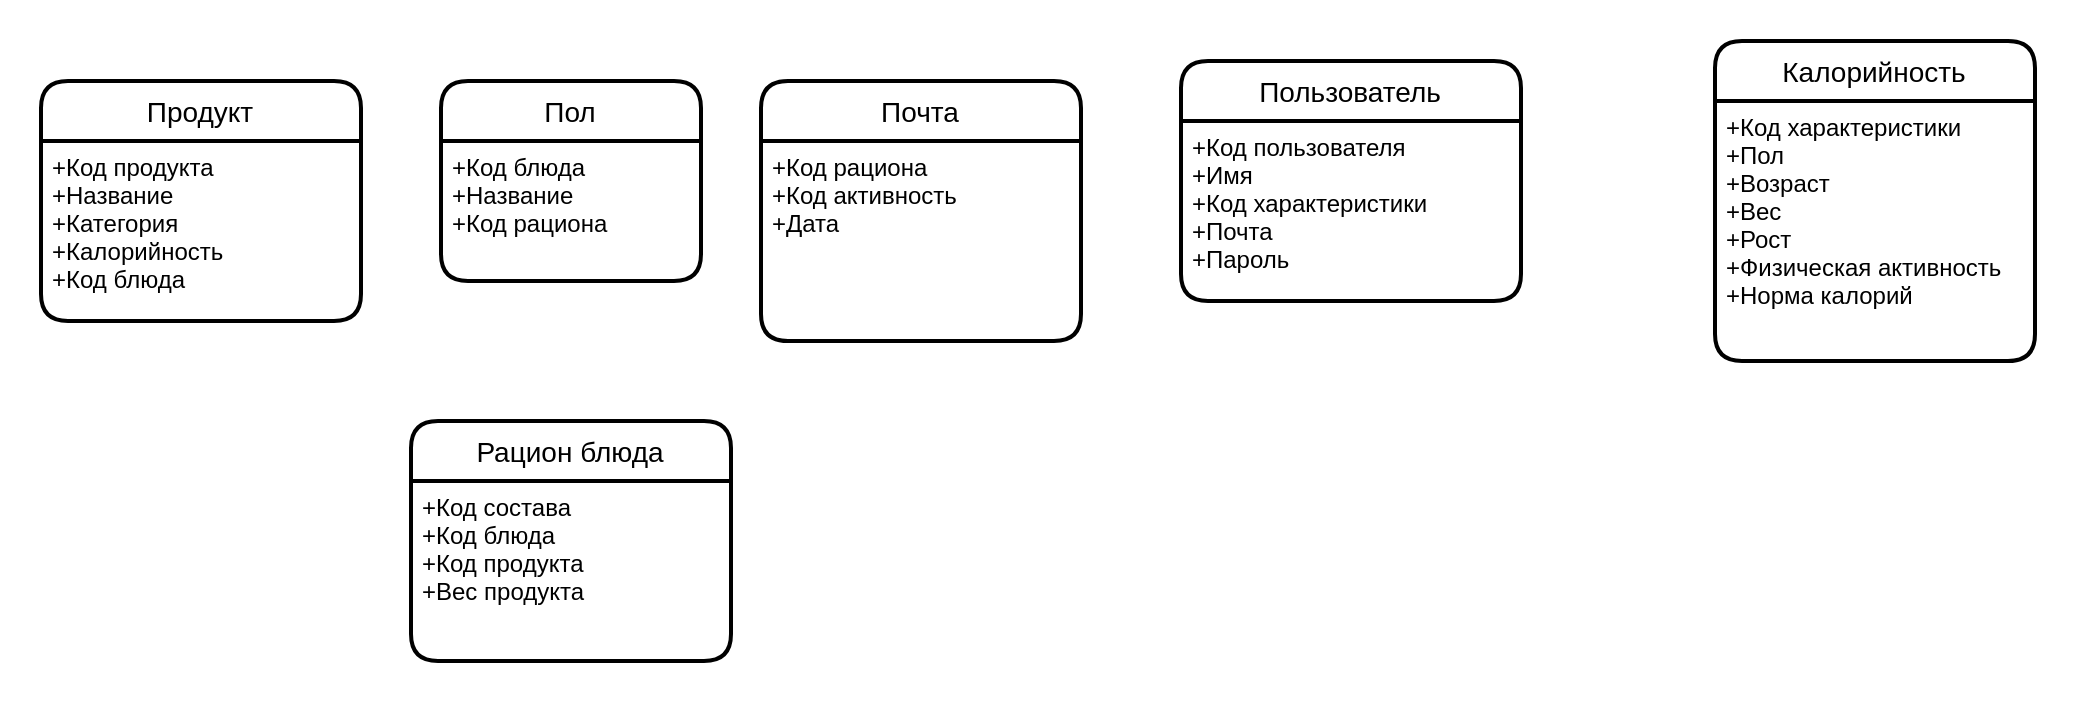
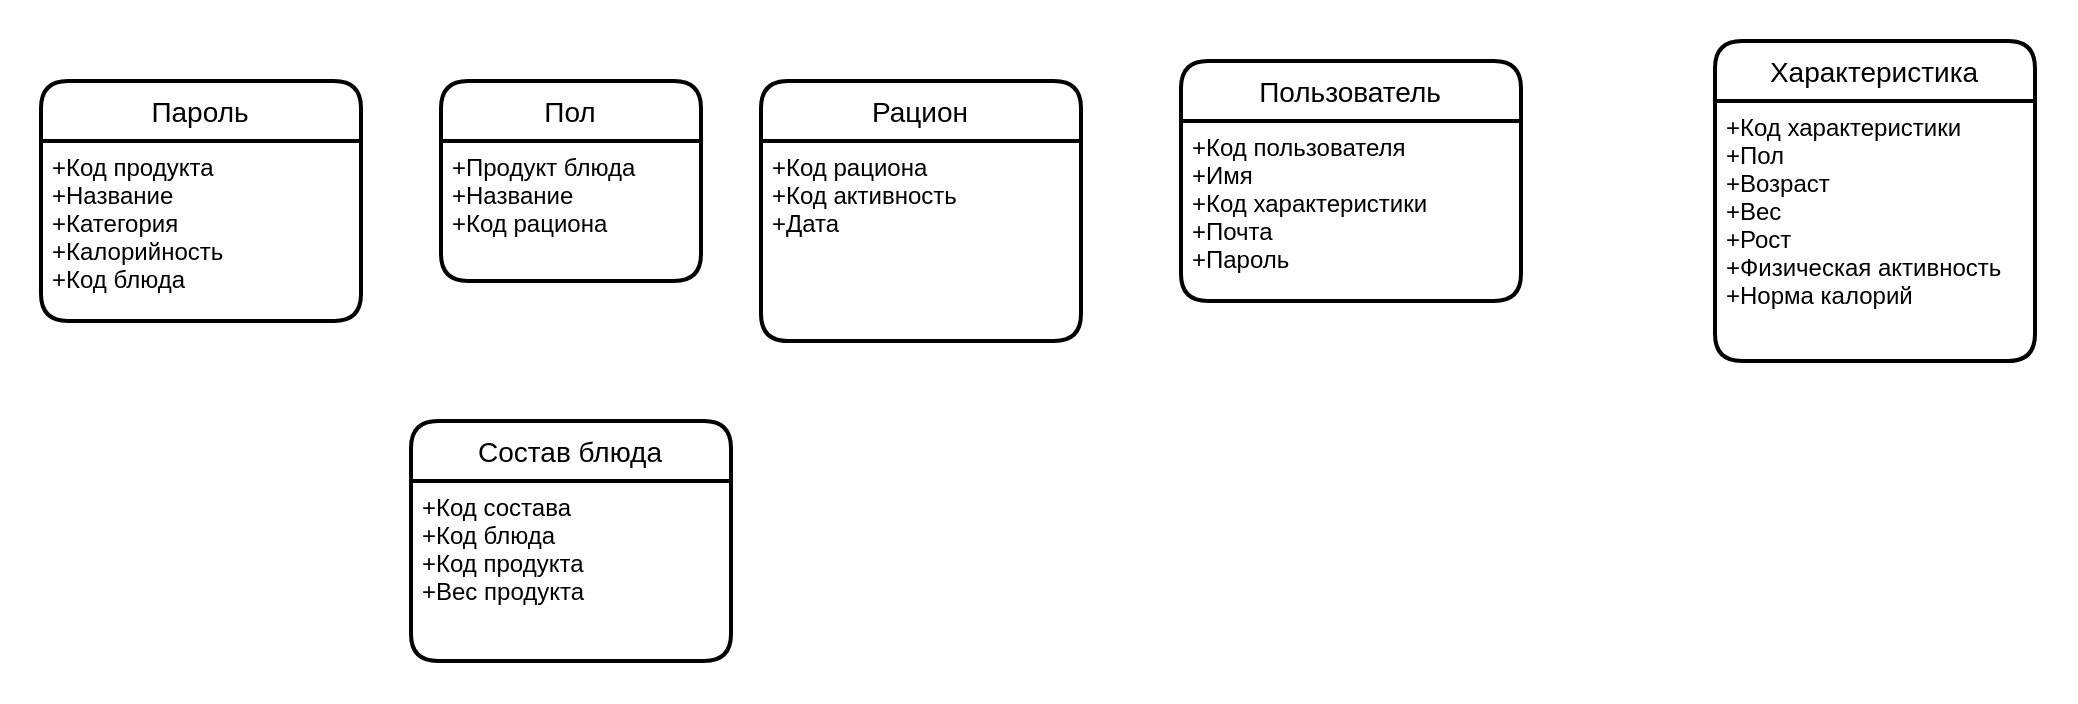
node "Калорийность": label "Калорийность" -> "Характеристика"
node "Продукт": label "Продукт" -> "Пароль"
node "Почта": label "Почта" -> "Рацион"
node "+Код блюда +Название +Код рациона": label "+Код блюда +Название +Код рациона" -> "+Продукт блюда +Название +Код рациона"
node "Рацион блюда": label "Рацион блюда" -> "Состав блюда"
